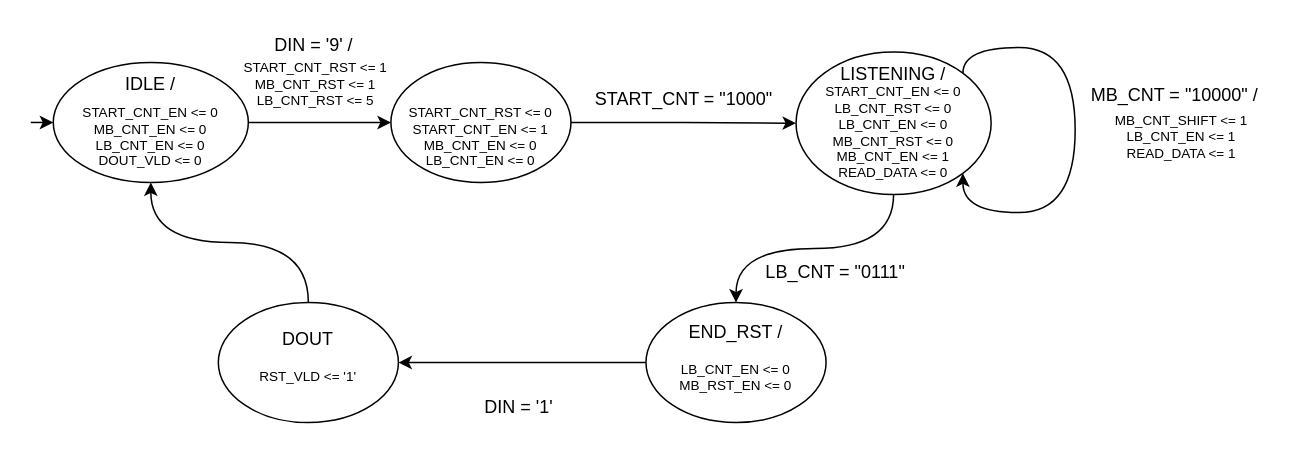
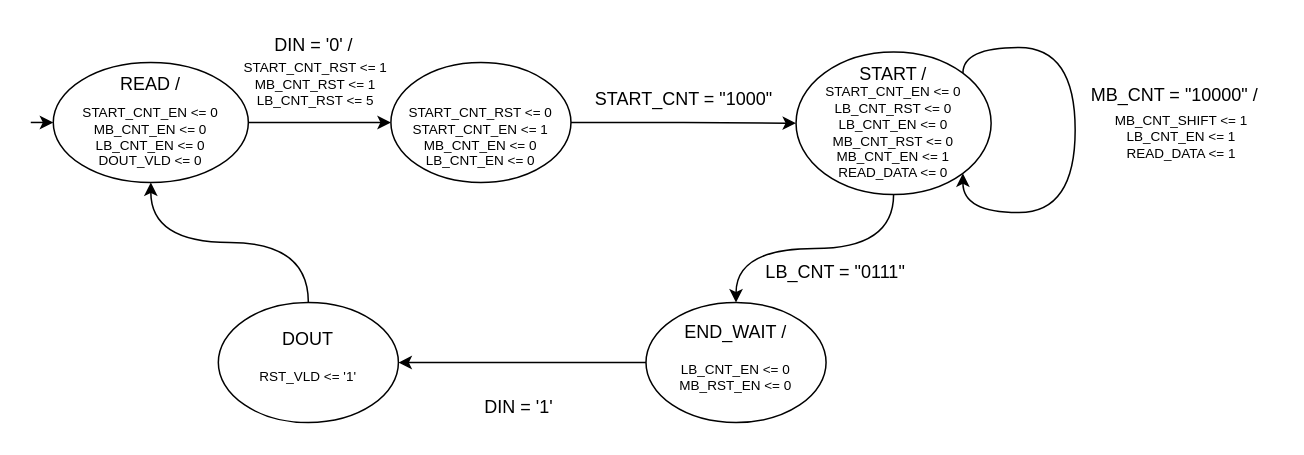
node "DIN = '9' /": label "DIN = '9' /" -> "DIN = '0' /"
node "LISTENING /": label "LISTENING /" -> "START /"
node "IDLE /": label "IDLE /" -> "READ /"
node "END_RST /": label "END_RST /" -> "END_WAIT /"
